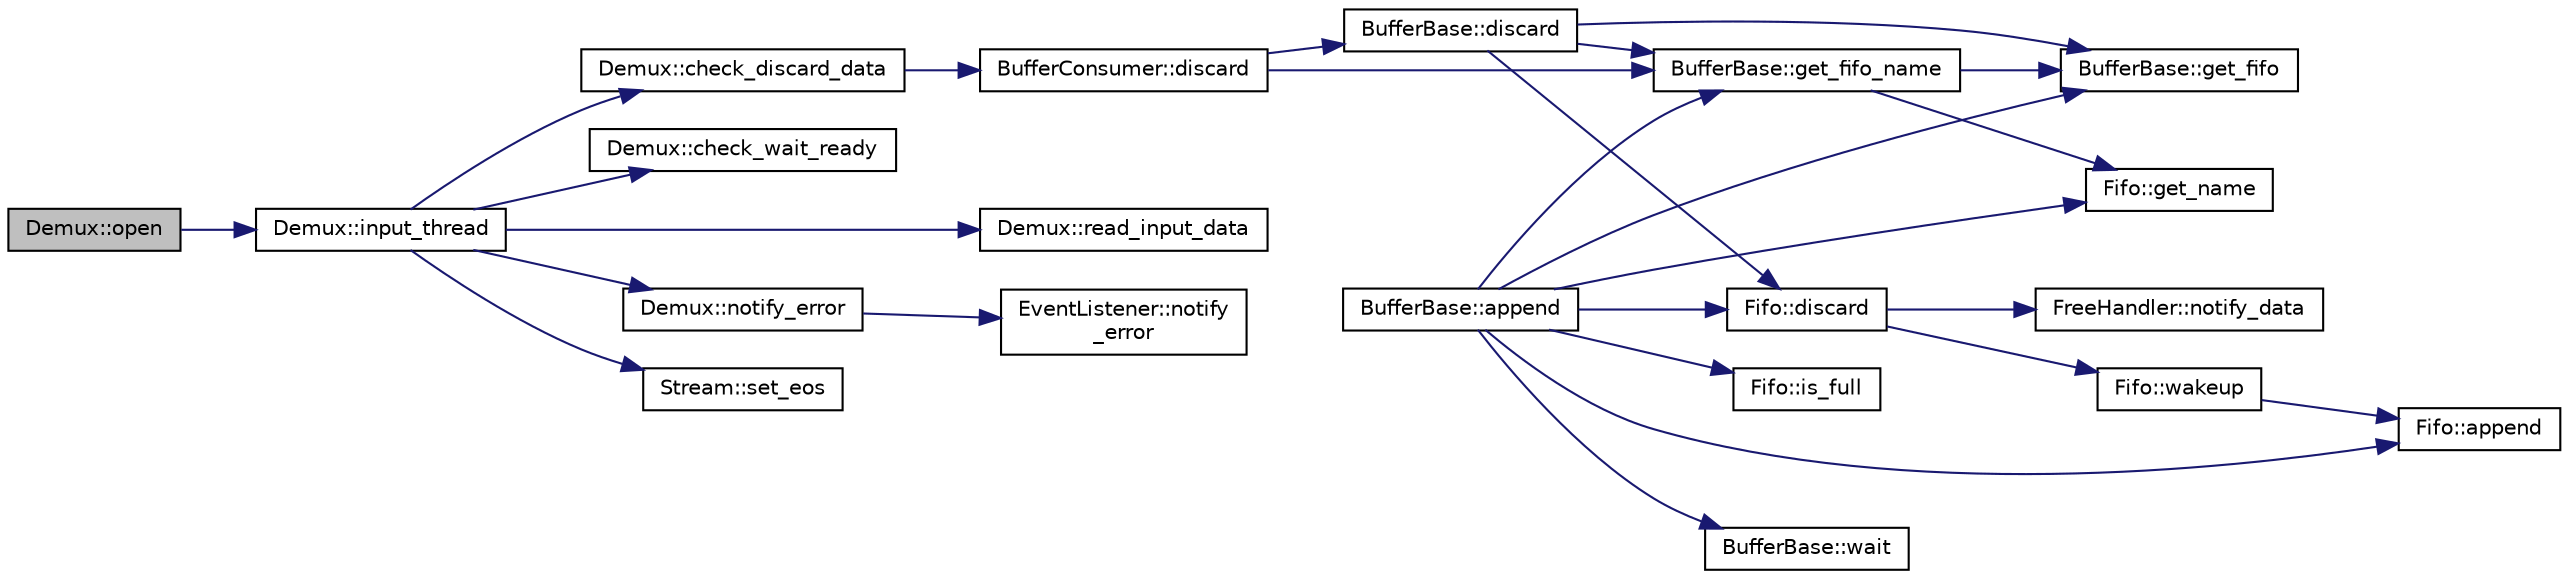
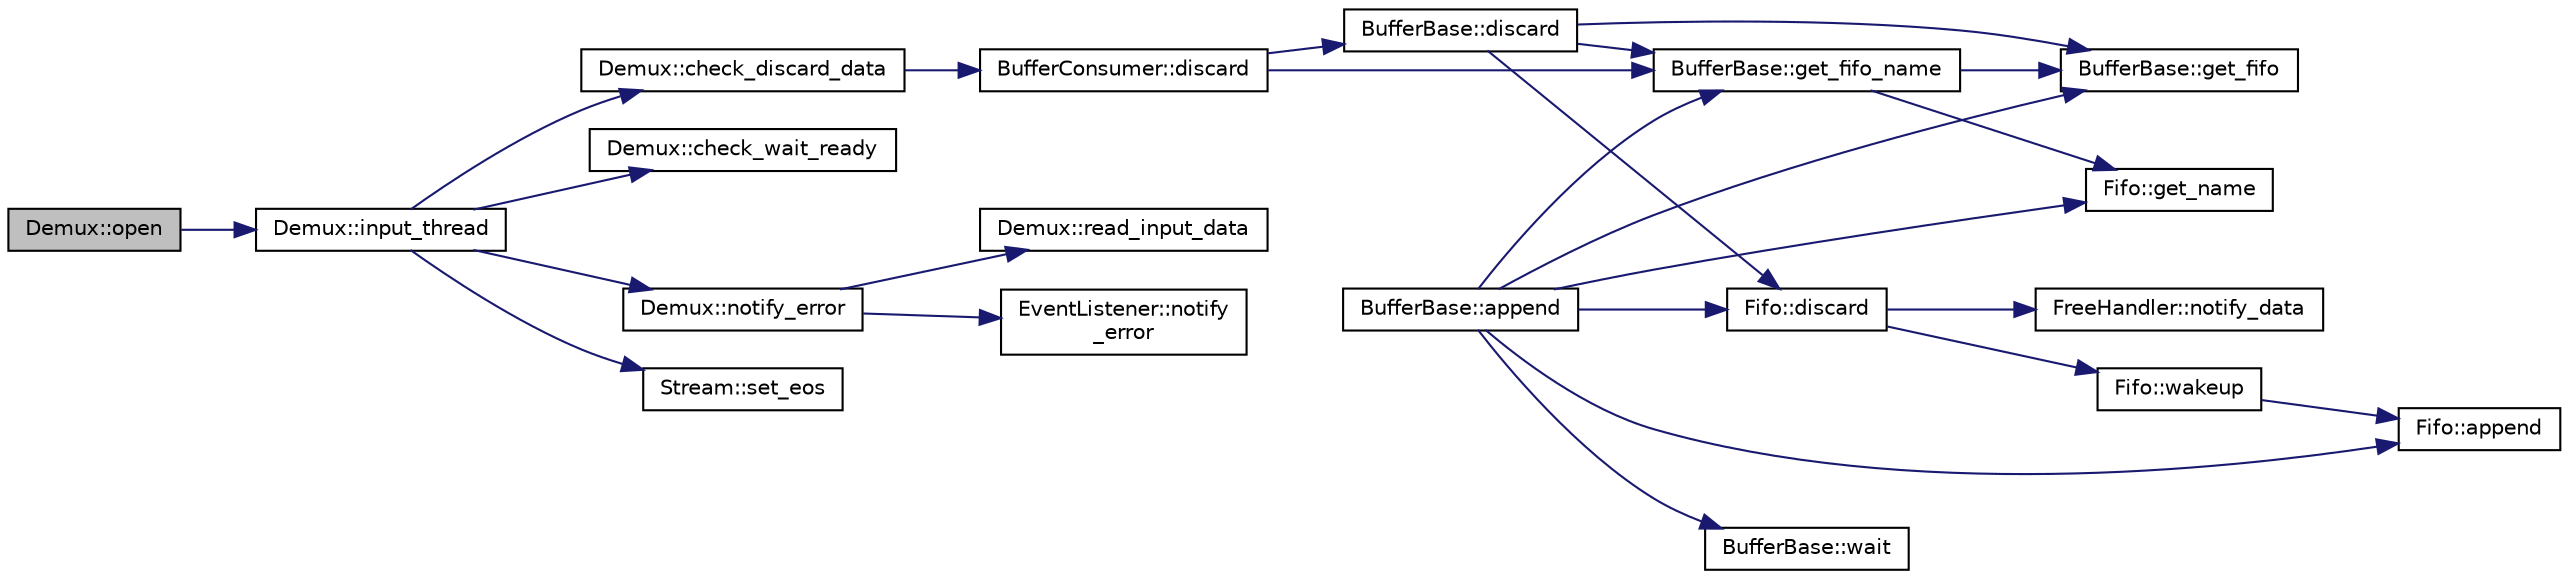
edge "Demux::input_thread" -> "Demux::read_input_data": now "Demux::notify_error" -> "Demux::read_input_data"
node "Fifo::is_full": removed
